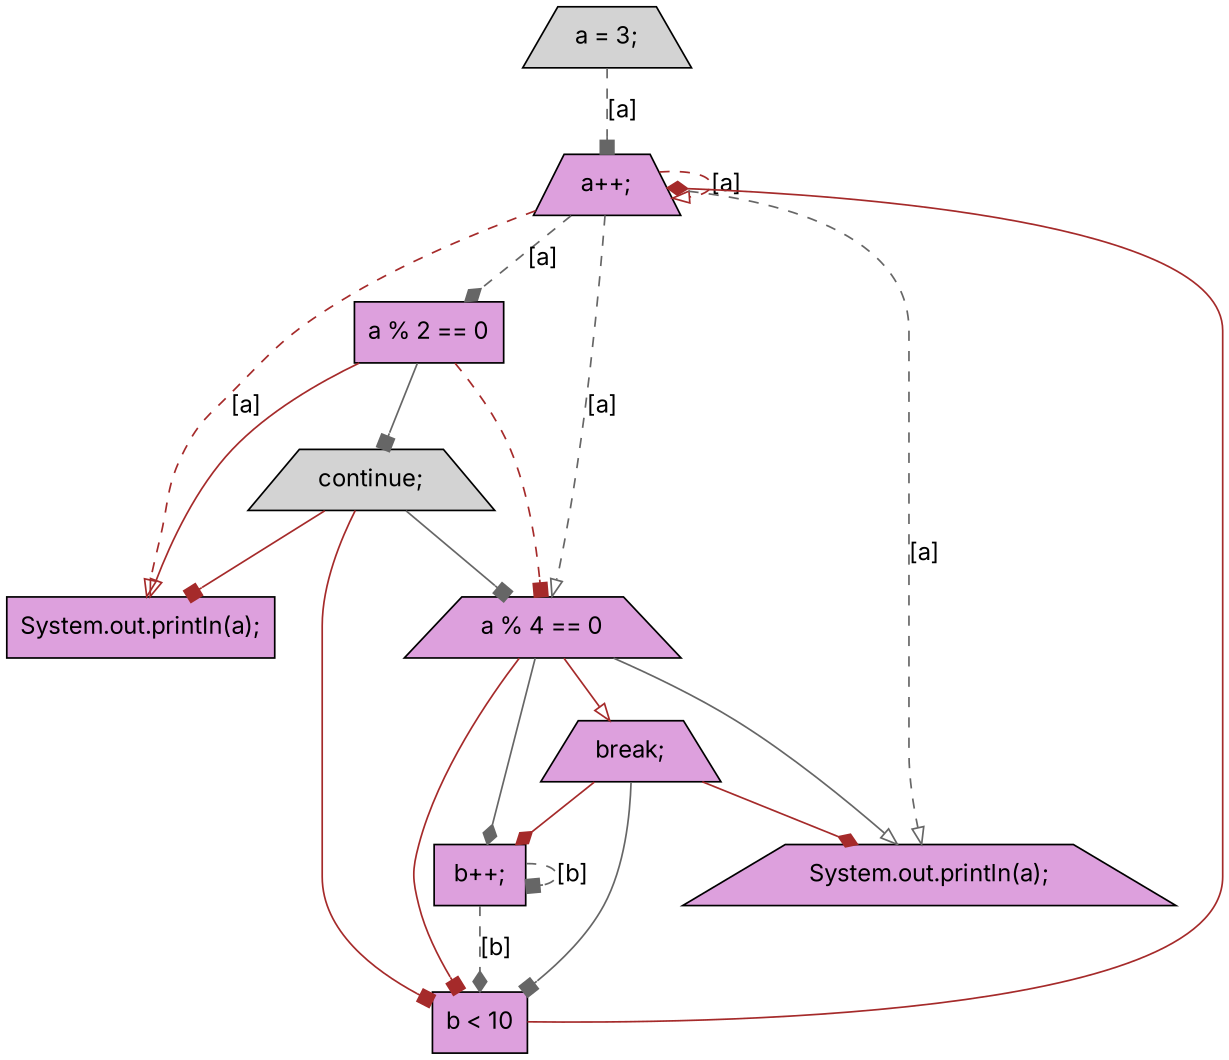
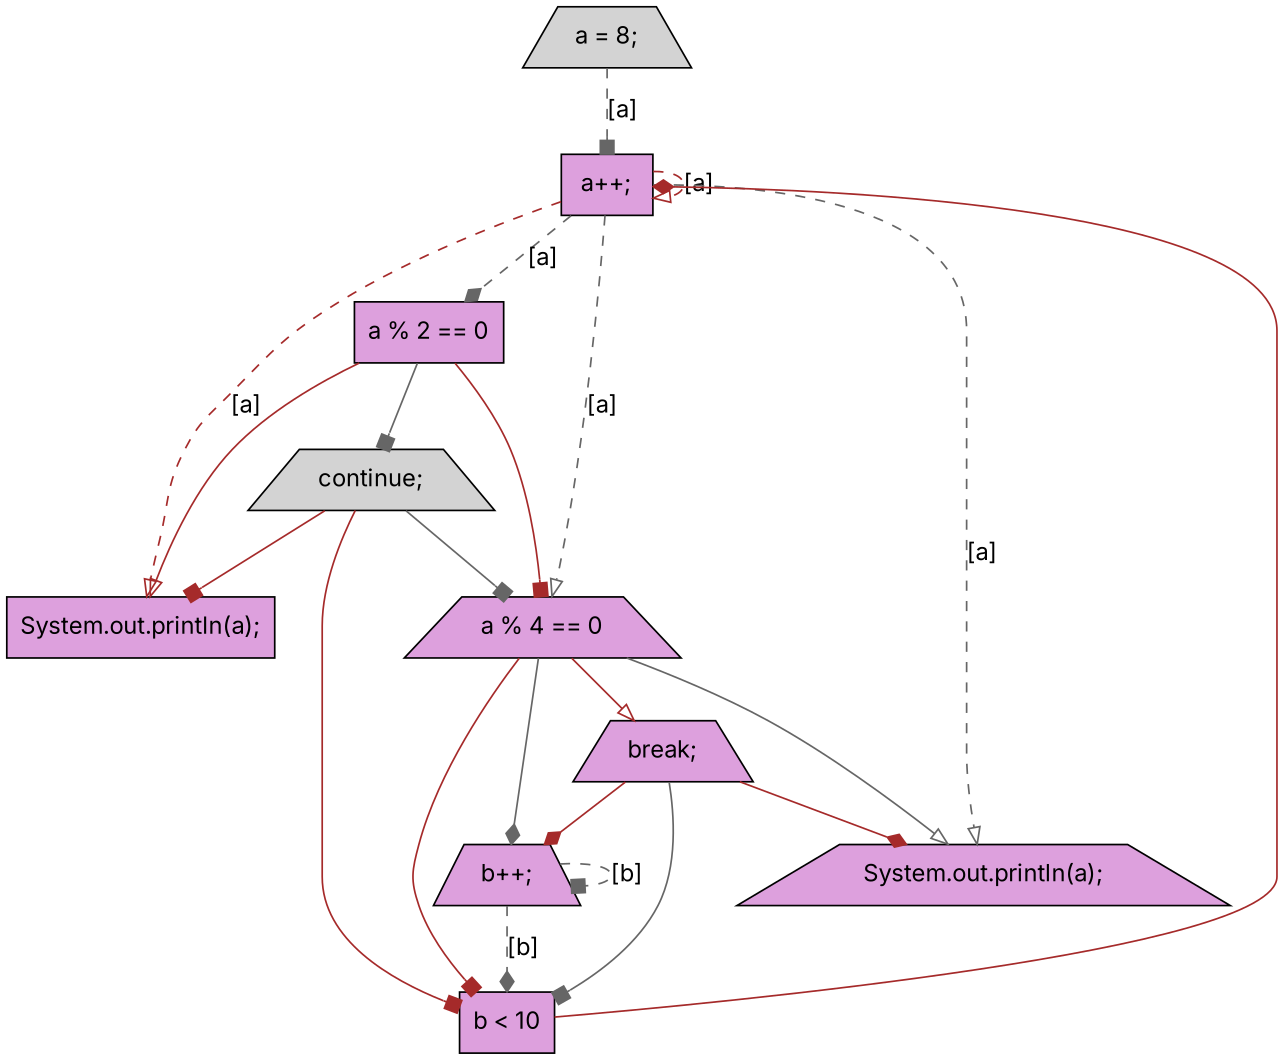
node "a = 3;": label "a = 3;" -> "a = 8;"
node "a++;": shape trapezium -> box
edge "a % 2 == 0" -> "a % 4 == 0": style dashed -> solid
node "b++;": shape box -> trapezium
